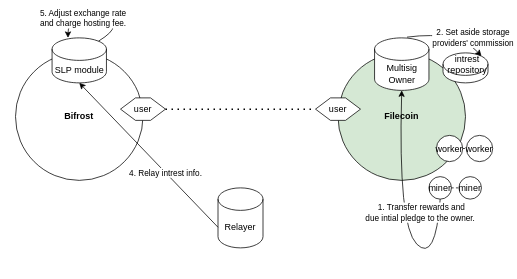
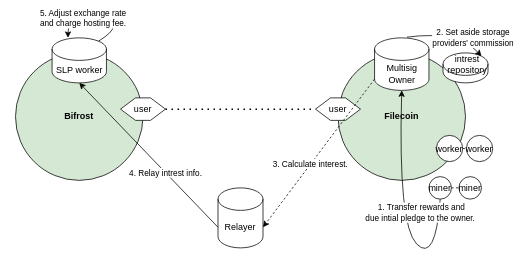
node "SLP module": label "SLP module" -> "SLP worker"
node "Bifrost": fillcolor #ffffff -> #d5e8d4
edge "Multisig Owner" -> "Relayer": added, label "3. Calculate interest."
